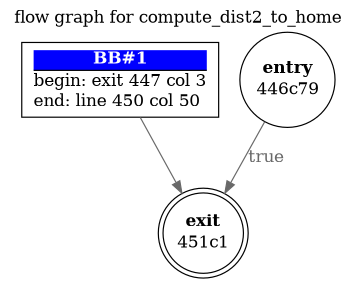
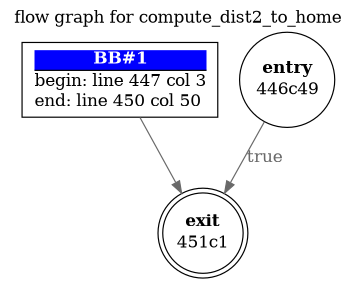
node "BB#1": text "begin: exit 447 col 3" -> "begin: line 447 col 3"
node "entry": text "446c79" -> "446c49"
